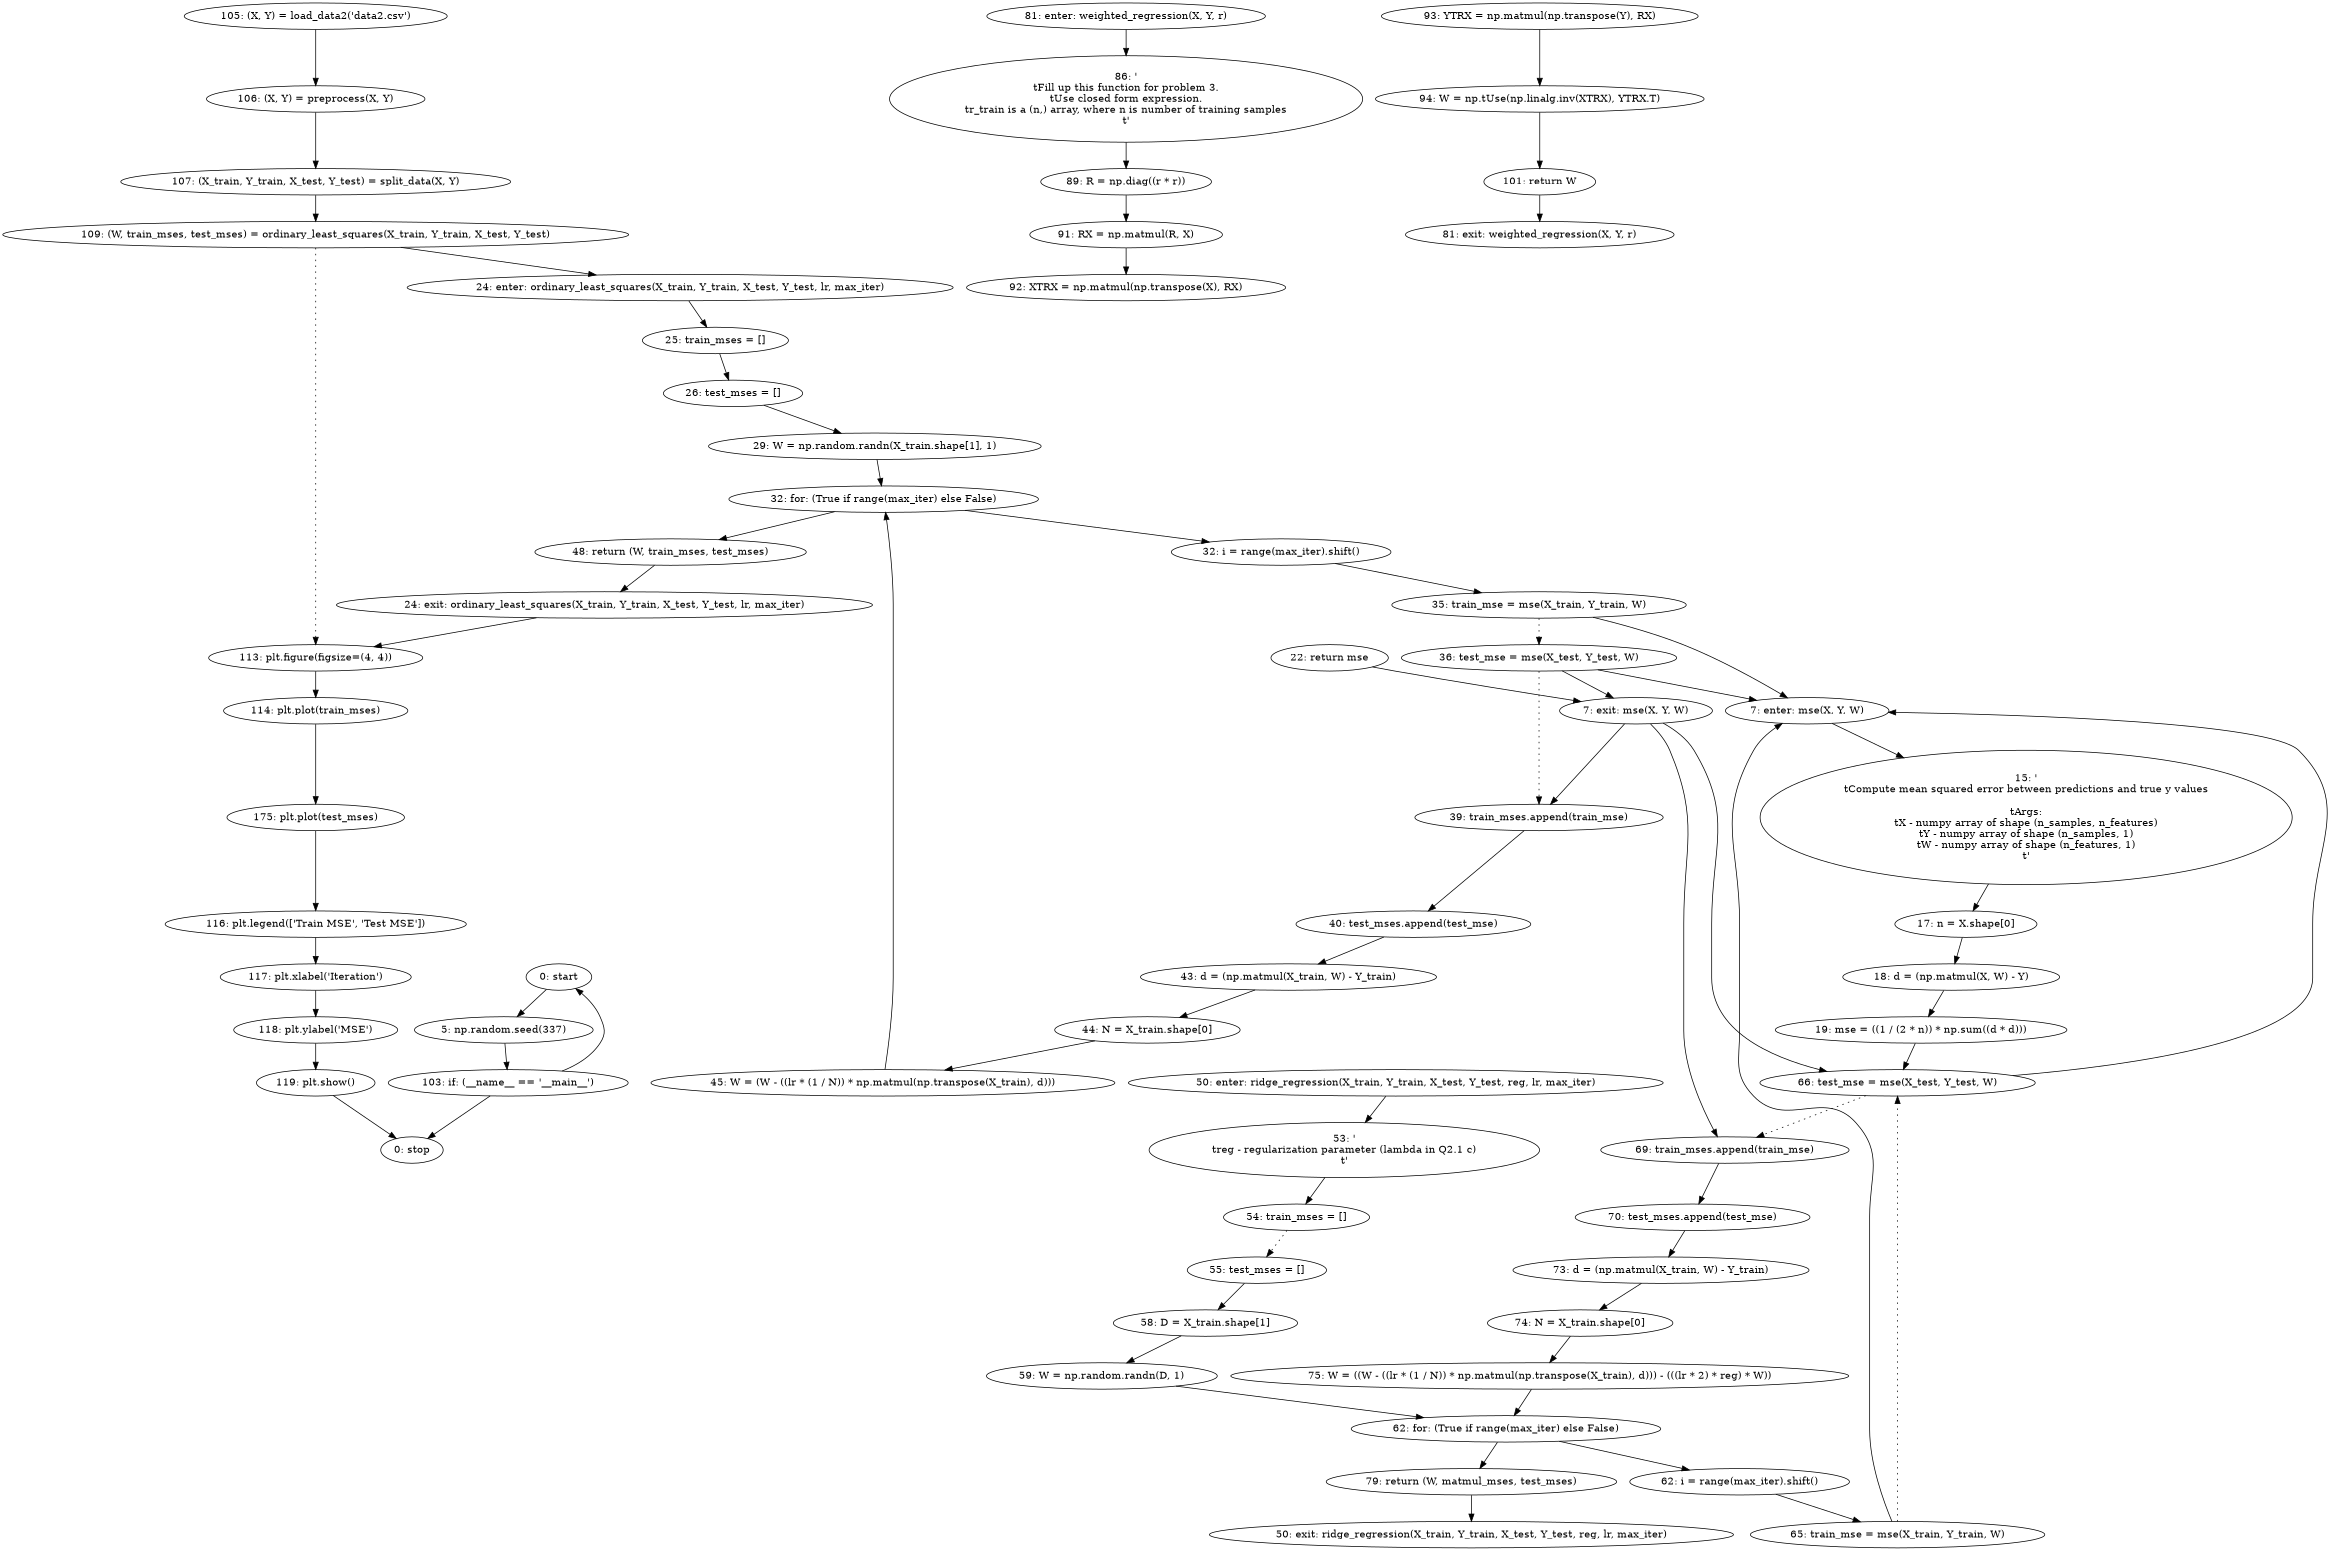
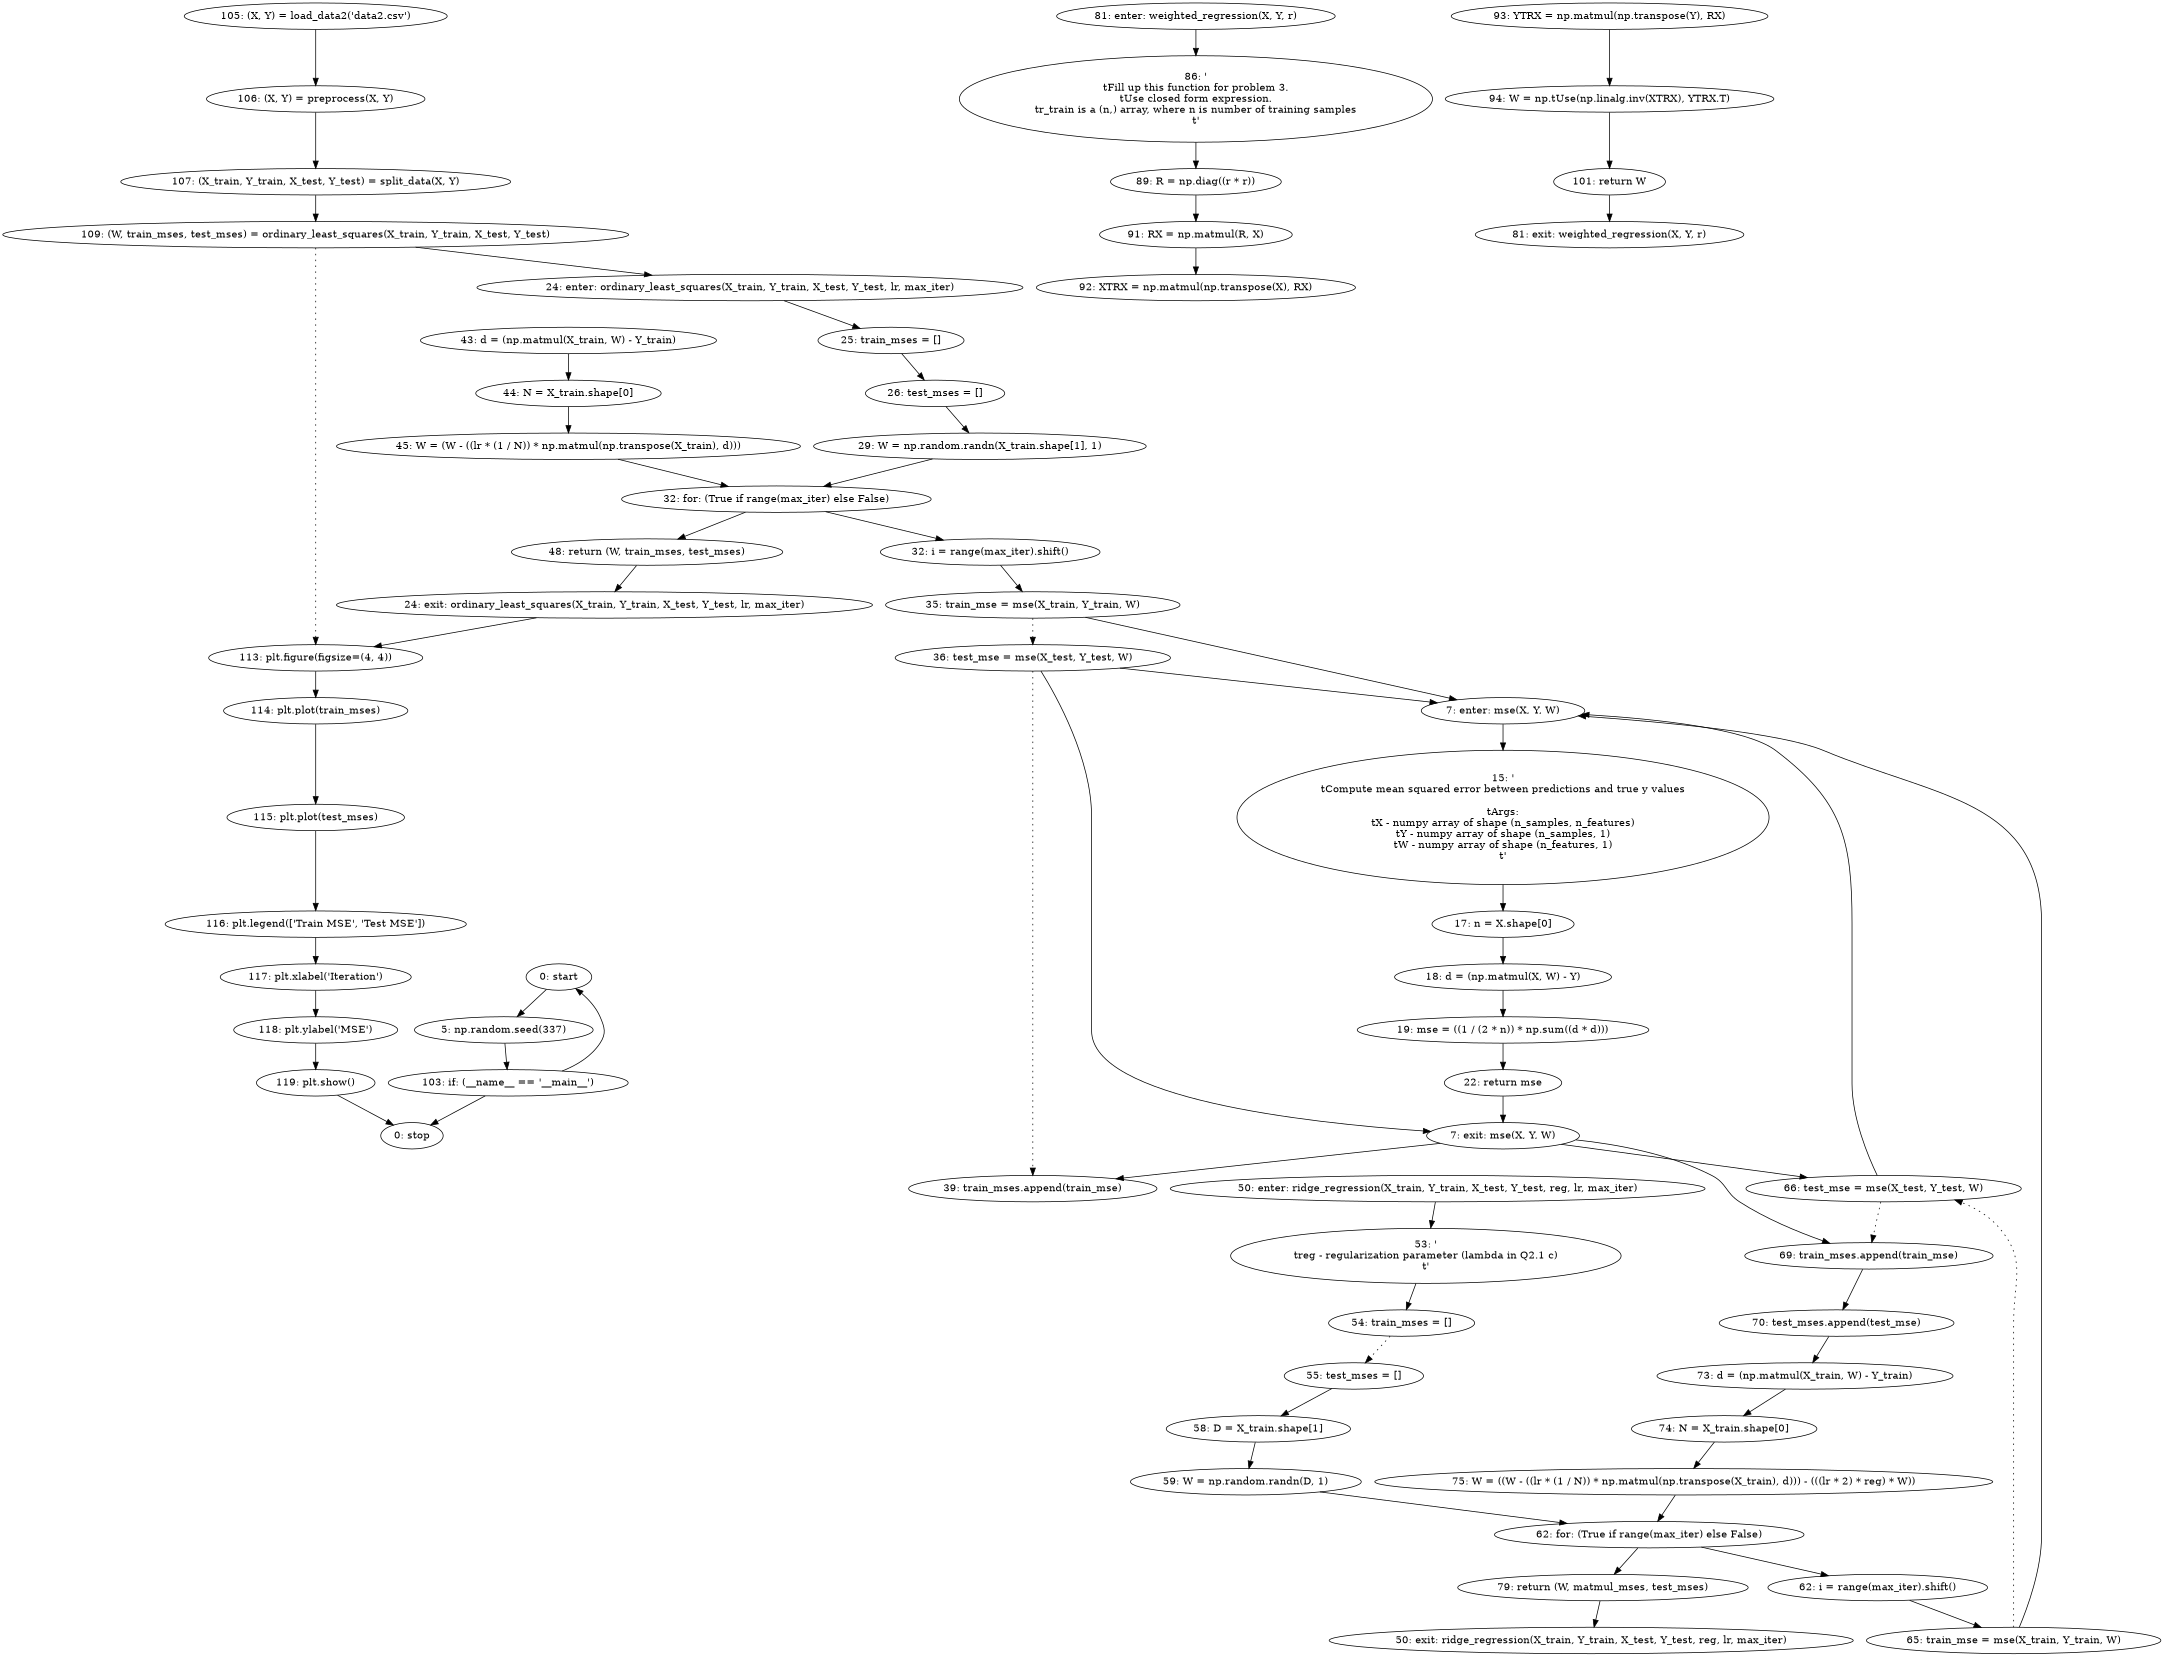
node "175: plt.plot(test_mses)": label "175: plt.plot(test_mses)" -> "115: plt.plot(test_mses)"
node "40: test_mses.append(test_mse)": removed
edge "19: mse = ((1 / (2 * n)) * np.sum((d * d)))" -> "66: test_mse = mse(X_test, Y_test, W)": now "19: mse = ((1 / (2 * n)) * np.sum((d * d)))" -> "22: return mse"
